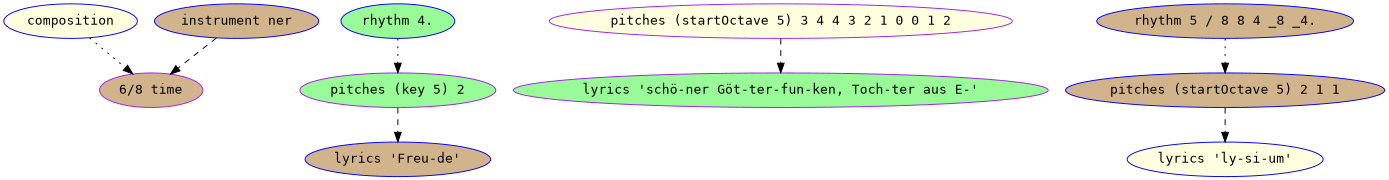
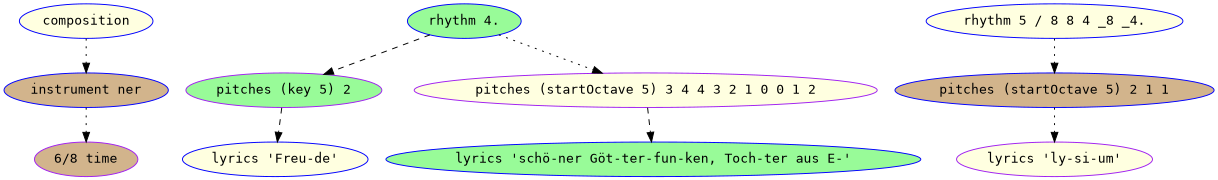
node "rhythm 5 / 8 8 4 _8 _4.": fillcolor tan -> lightyellow
edge "rhythm 4." -> "pitches (key 5) 2": style dotted -> dashed
edge "rhythm 4." -> "pitches (startOctave 5) 3 4 4 3 2 1 0 0 1 2": added
edge "composition" -> "6/8 time": now "composition" -> "instrument ner"
edge "instrument ner" -> "6/8 time": style dashed -> dotted
node "lyrics 'schö-ner Göt-ter-fun-ken, Toch-ter aus E-'": color purple -> blue
edge "pitches (startOctave 5) 2 1 1" -> "lyrics 'ly-si-um'": style dashed -> dotted
node "lyrics 'Freu-de'": fillcolor tan -> lightyellow
node "lyrics 'ly-si-um'": color blue -> purple
